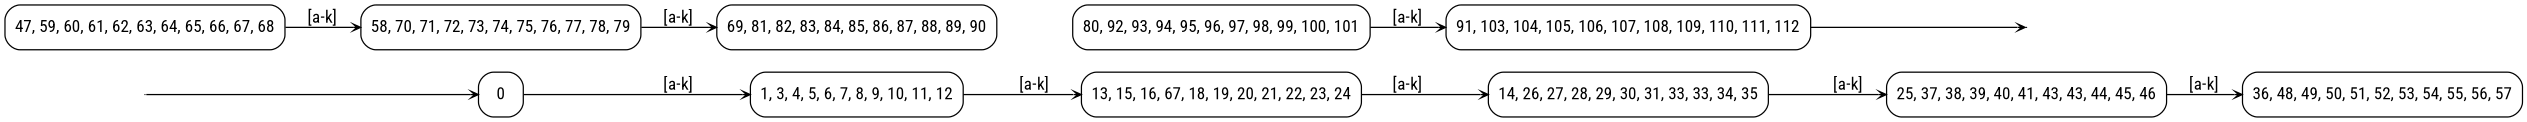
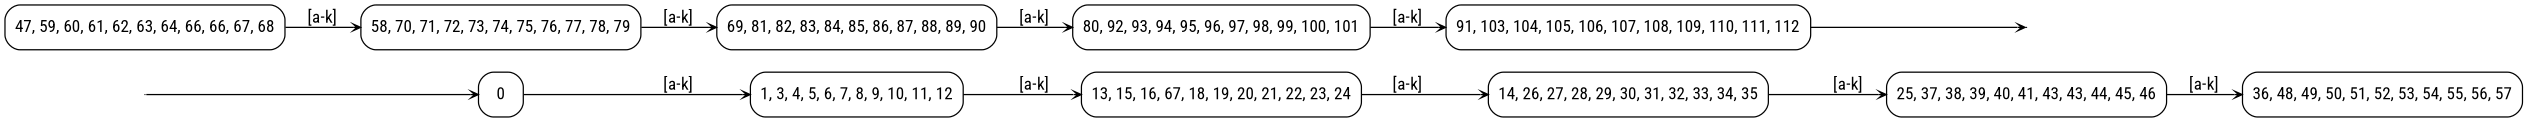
node "47, 59, 60, 61, 62, 63, 64, 65, 66, 67, 68": label "47, 59, 60, 61, 62, 63, 64, 65, 66, 67, 68" -> "47, 59, 60, 61, 62, 63, 64, 66, 66, 67, 68"
edge "69, 81, 82, 83, 84, 85, 86, 87, 88, 89, 90" -> "80, 92, 93, 94, 95, 96, 97, 98, 99, 100, 101": added, label "[a-k]"
node "14, 26, 27, 28, 29, 30, 31, 33, 33, 34, 35": label "14, 26, 27, 28, 29, 30, 31, 33, 33, 34, 35" -> "14, 26, 27, 28, 29, 30, 31, 32, 33, 34, 35"
